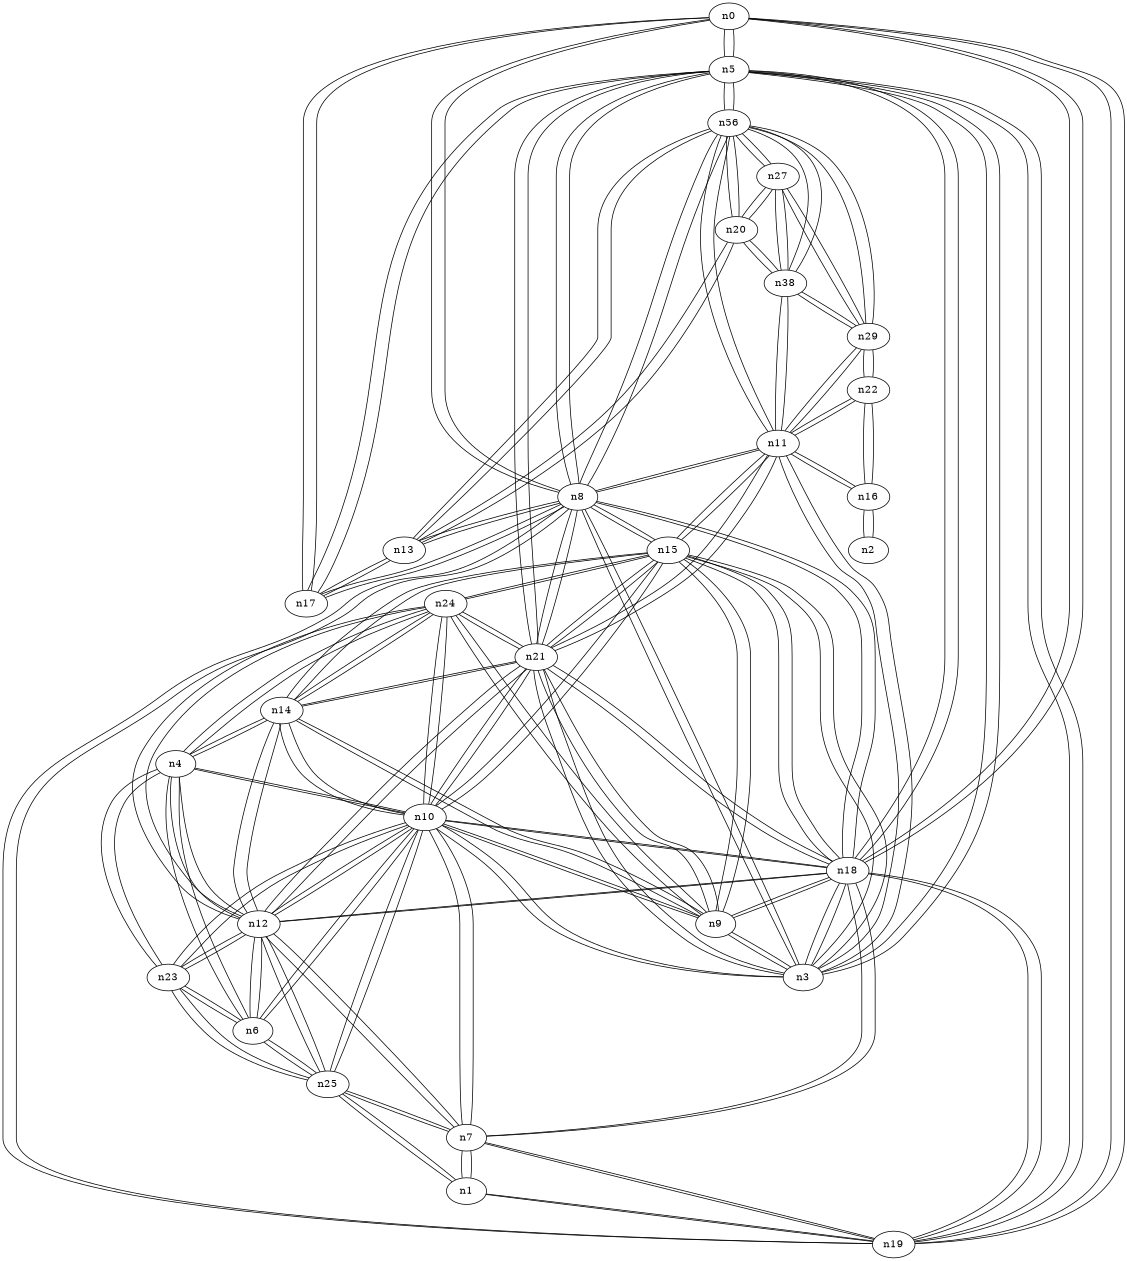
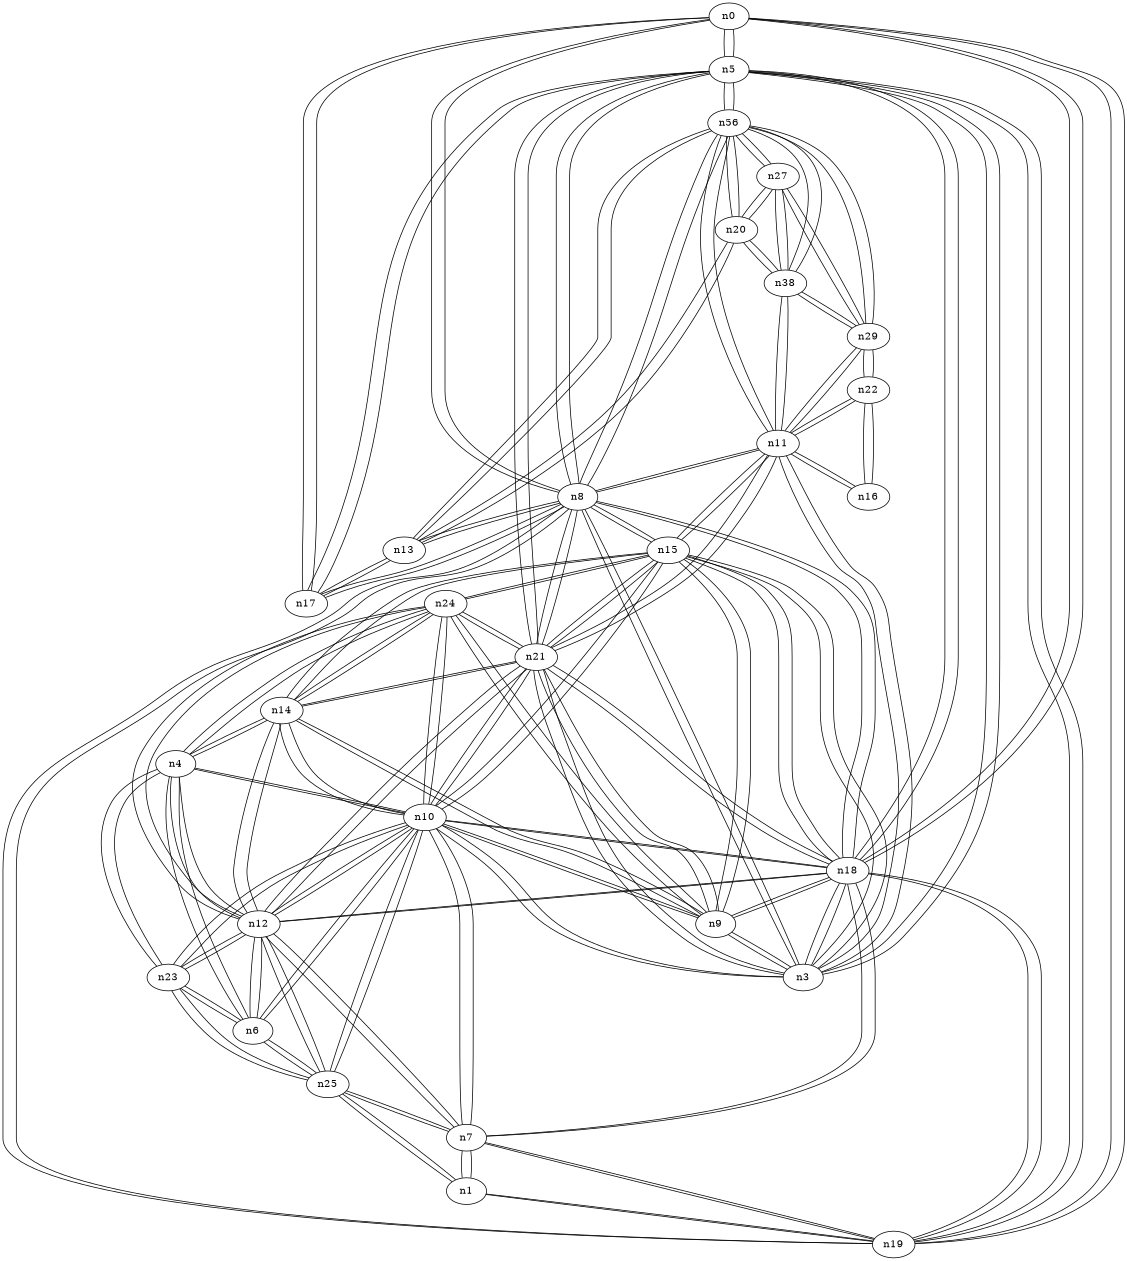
node "n2": removed
